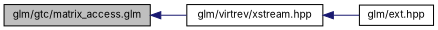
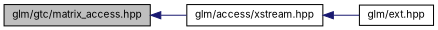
node "glm/gtc/matrix_access.glm": label "glm/gtc/matrix_access.glm" -> "glm/gtc/matrix_access.hpp"
node "glm/virtrev/xstream.hpp": label "glm/virtrev/xstream.hpp" -> "glm/access/xstream.hpp"
